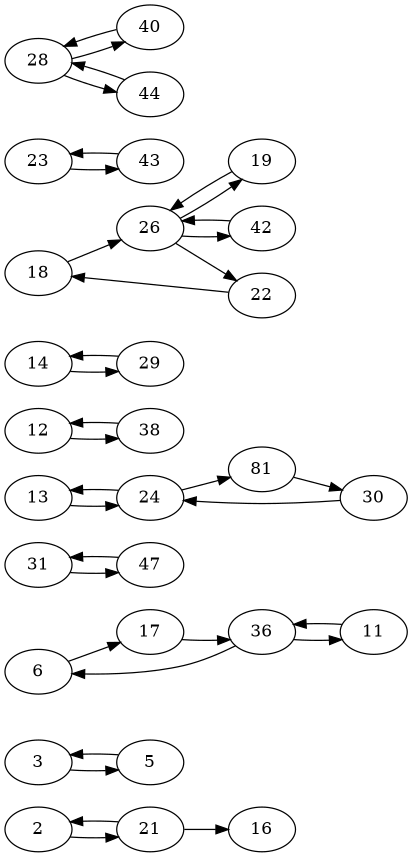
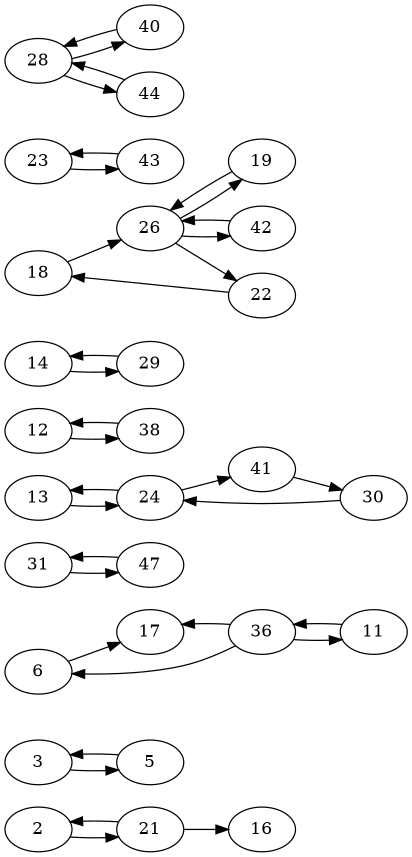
node "81": label "81" -> "41"
edge "17" -> "36": reversed
